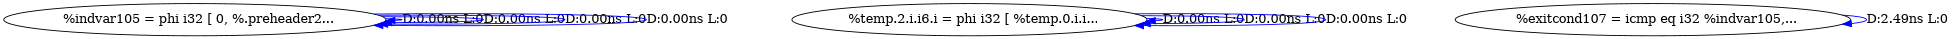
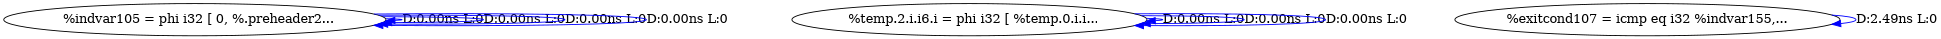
node "%exitcond107 = icmp eq i32 %indvar105,...": label "%exitcond107 = icmp eq i32 %indvar105,..." -> "%exitcond107 = icmp eq i32 %indvar155,..."
